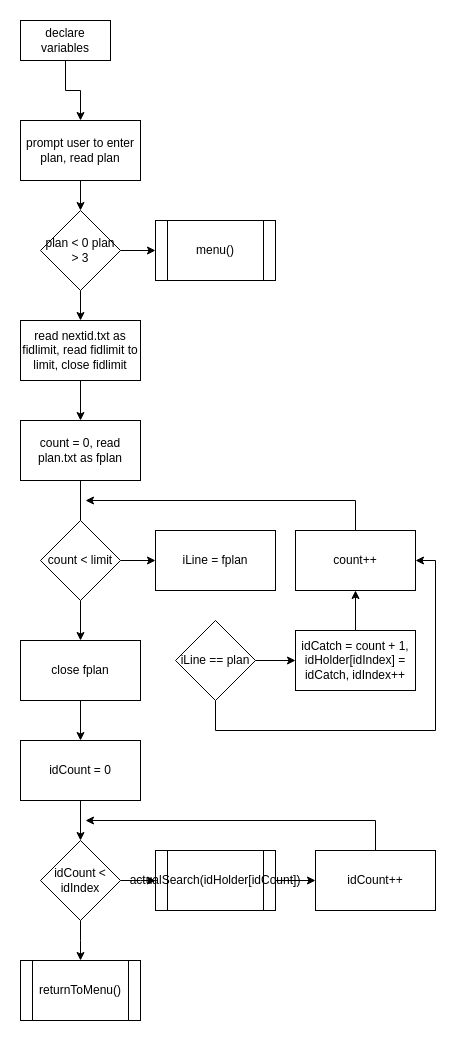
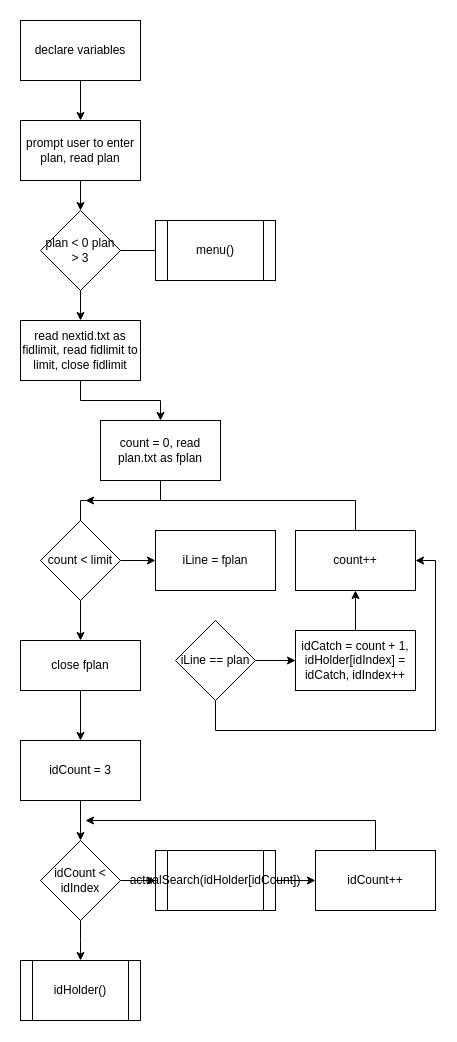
node "declare variables": size 90x40 -> 120x60
edge "plan < 0 plan > 3" -> "menu()": arrowhead classic -> none
node "count = 0, read plan.txt as fplan": moved (81, 451) -> (161, 451)
node "close fplan": size 120x60 -> 120x50
node "idCount = 0": label "idCount = 0" -> "idCount = 3"
node "returnToMenu()": label "returnToMenu()" -> "idHolder()"
